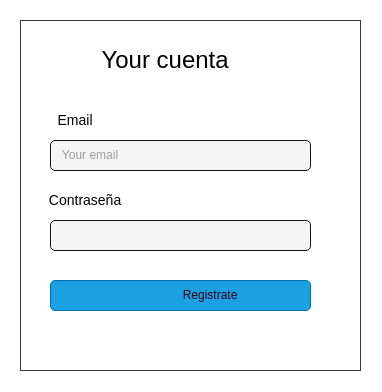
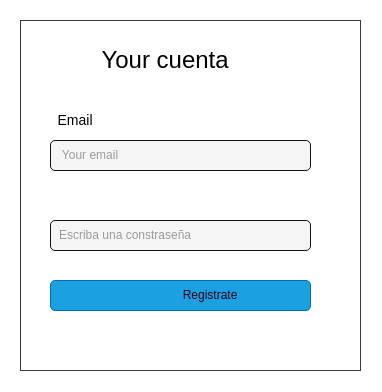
node "Contraseña": removed
node "Escriba una constraseña": added
